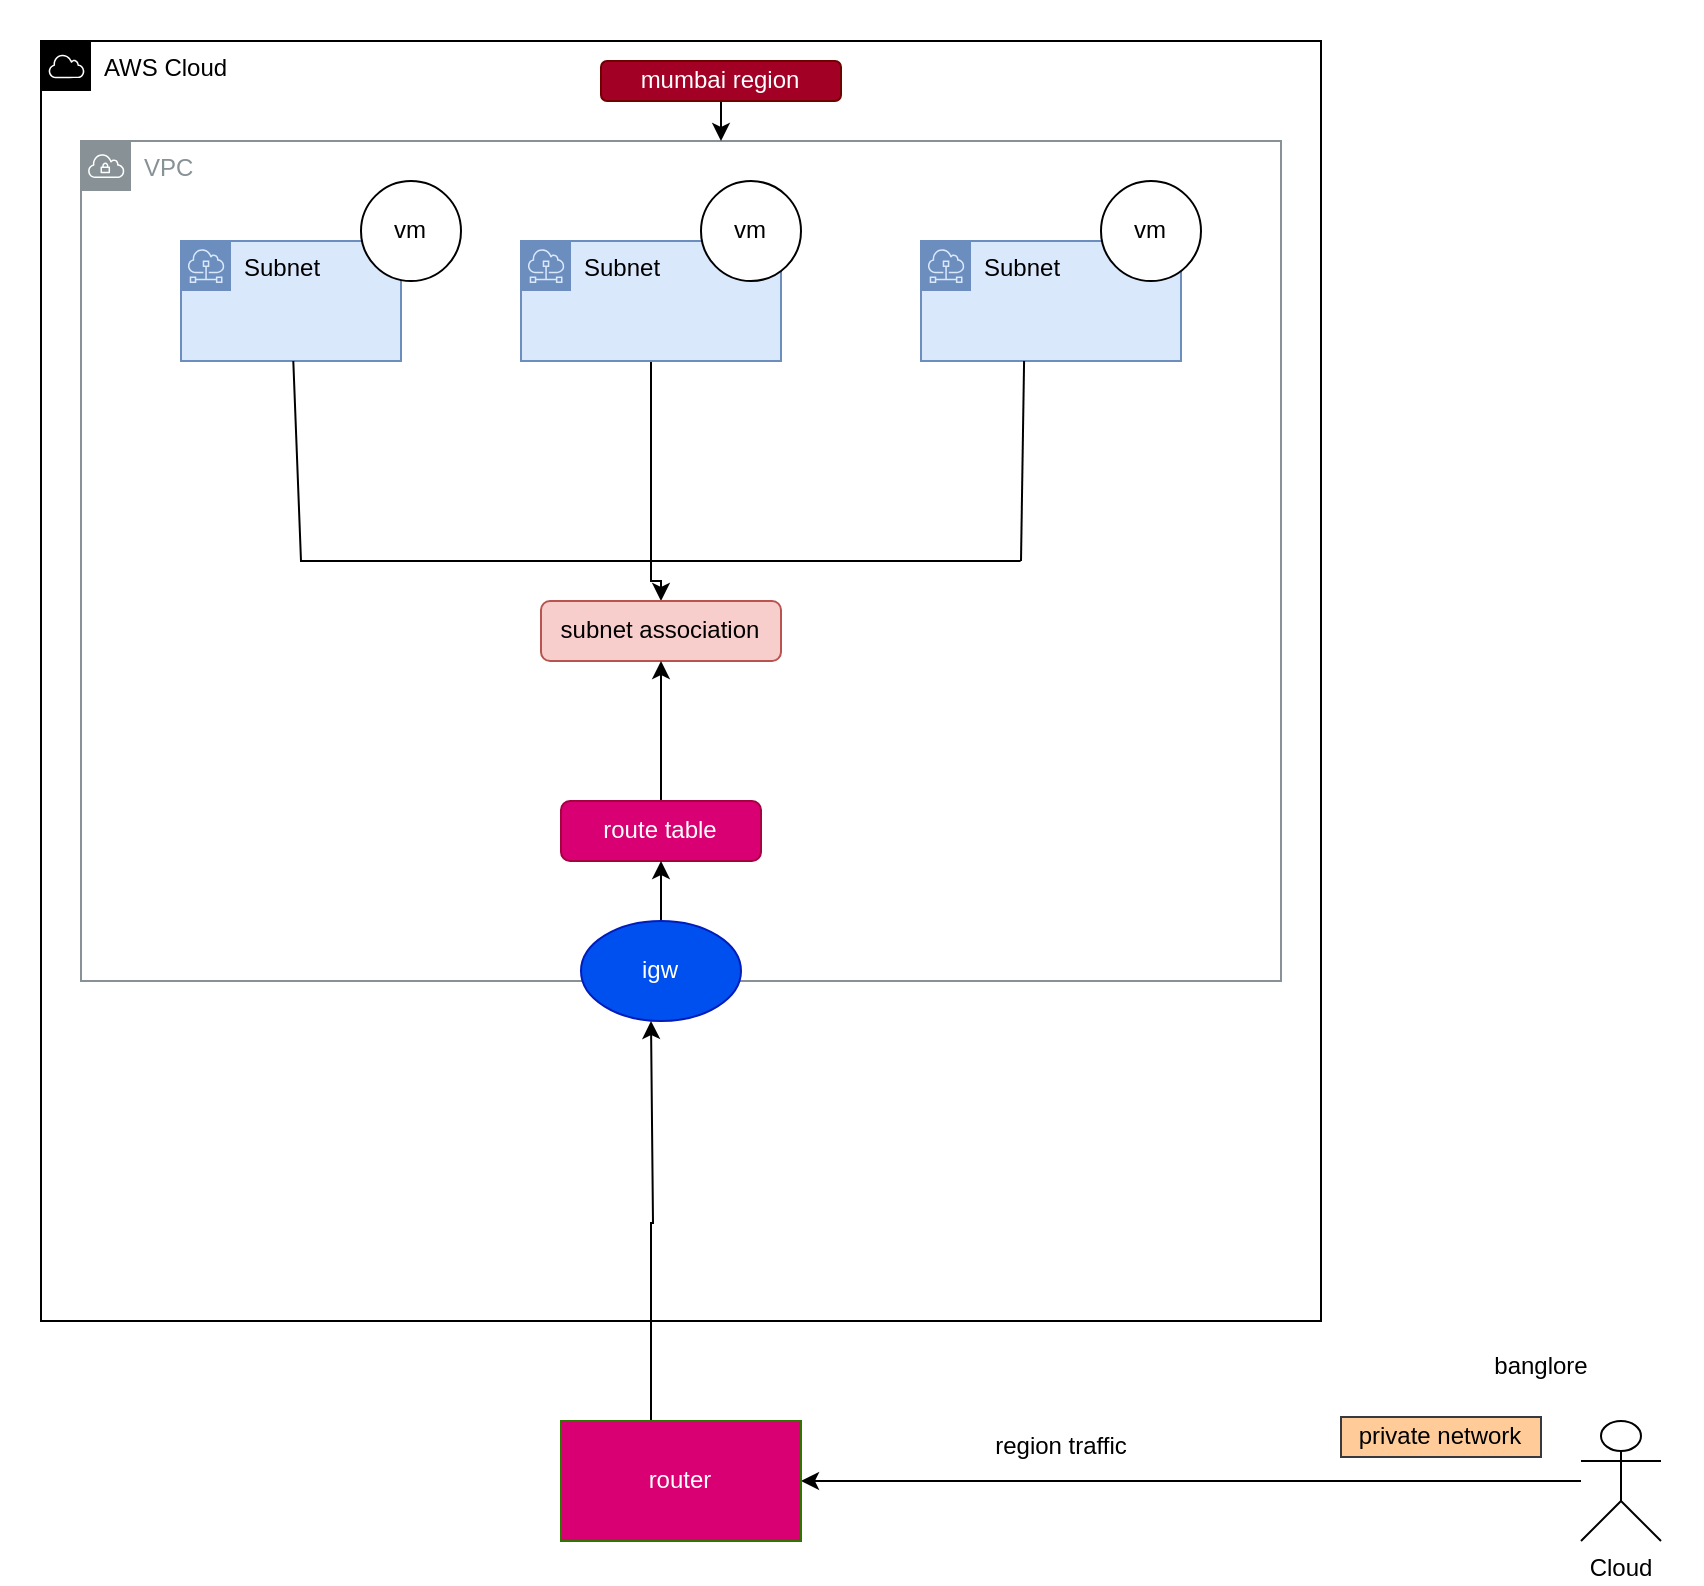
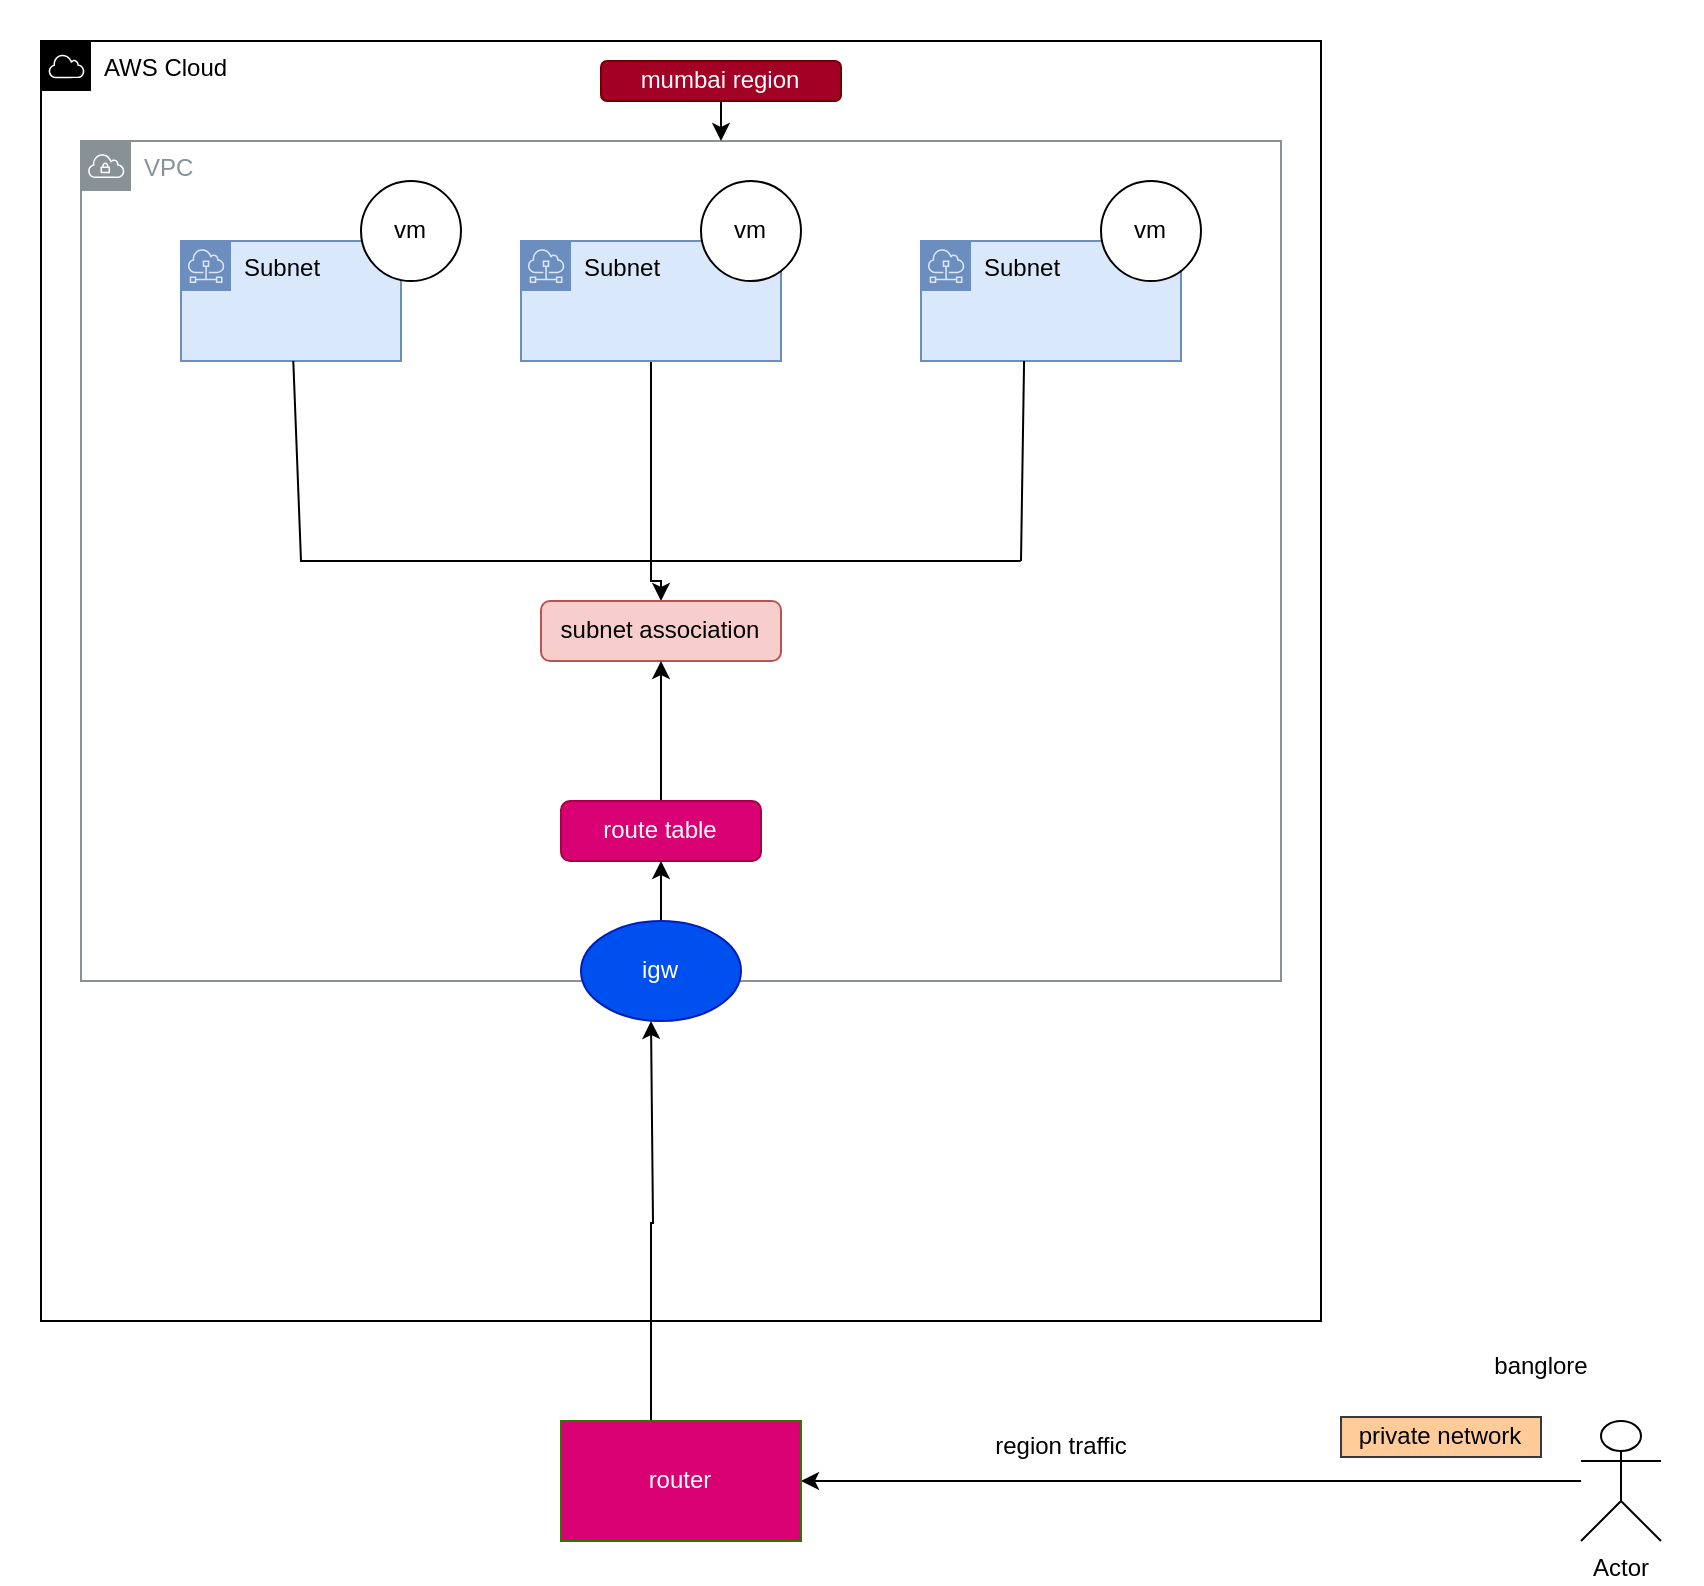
node "Cloud": label "Cloud" -> "Actor"
